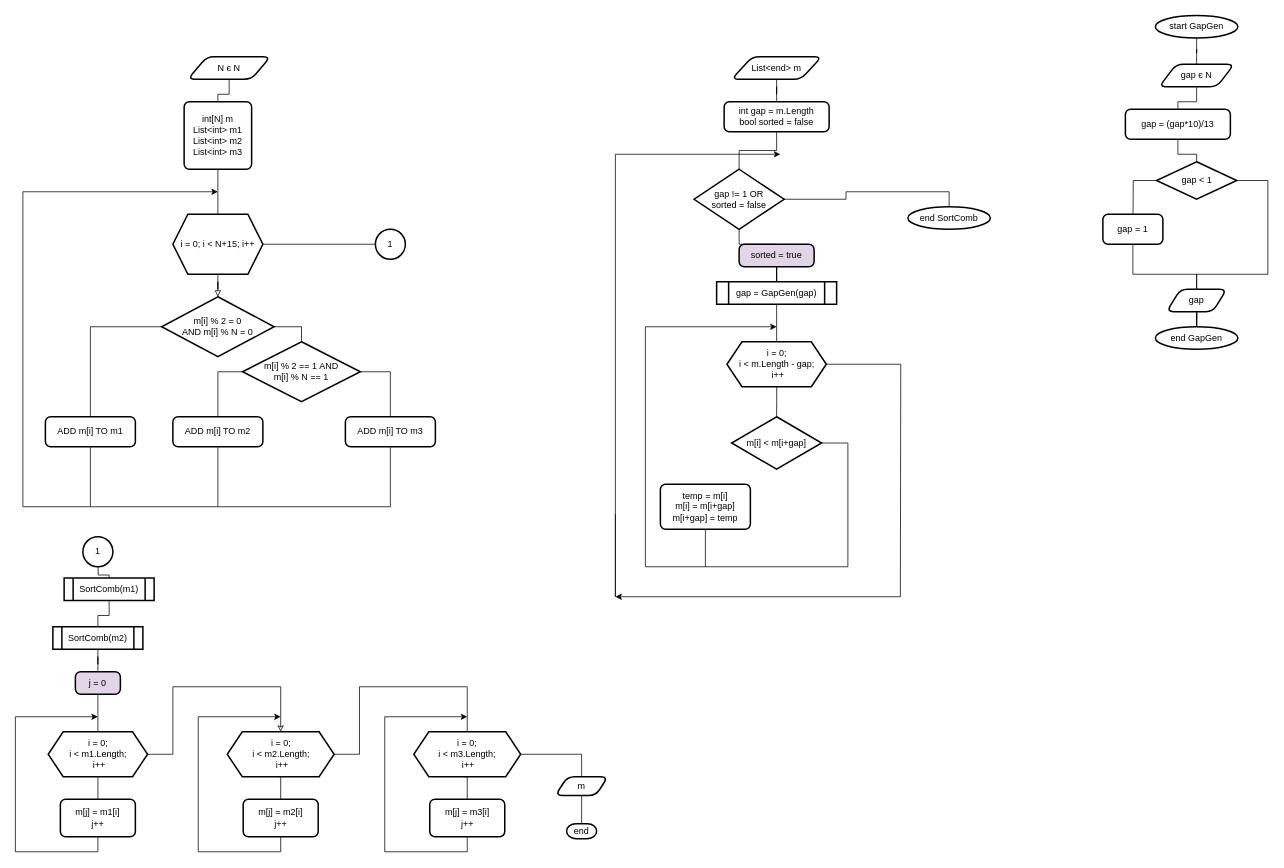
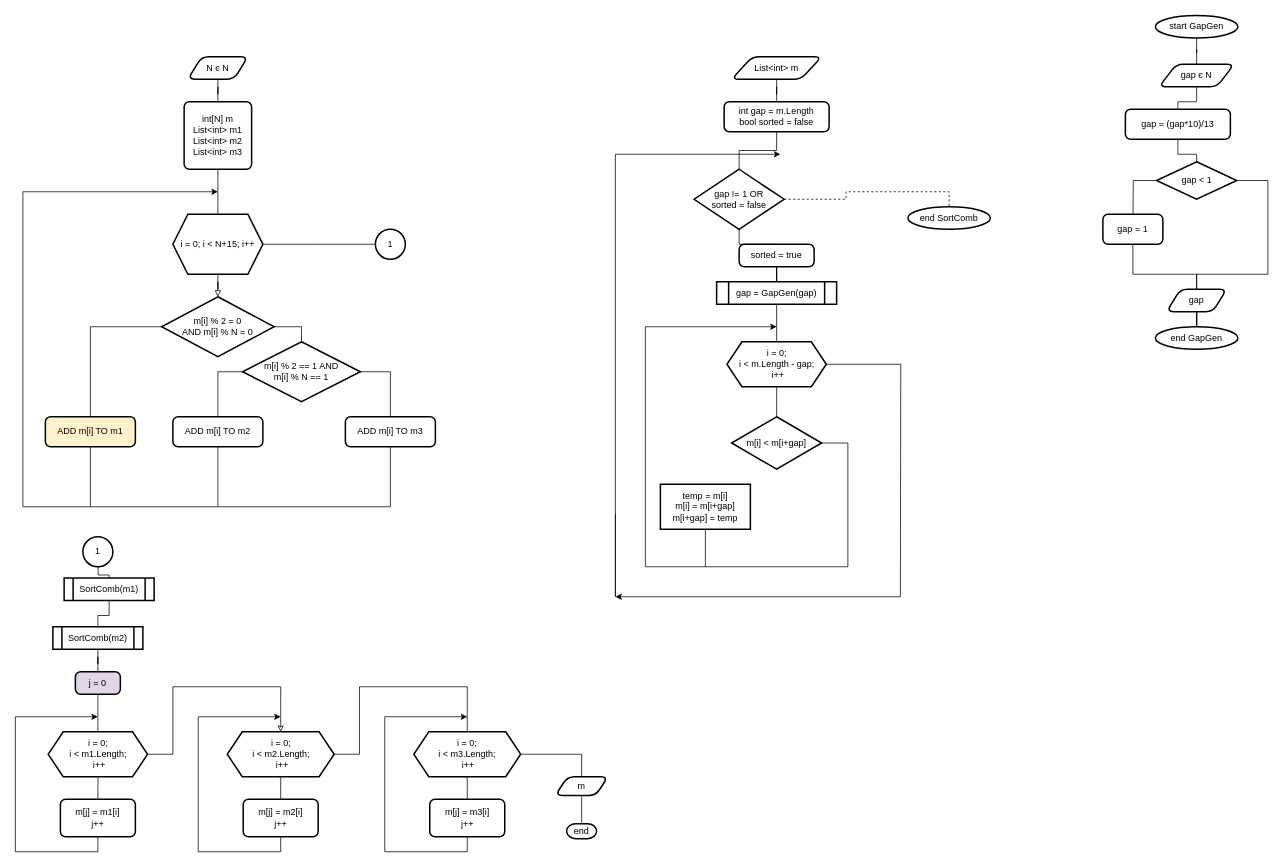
node "N є N": size 83x23 -> 60x23
node "List<end> m": label "List<end> m" -> "List<int> m"
edge "gap != 1 OR sorted = false" -- "end SortComb": style solid -> dashed
node "sorted = true": fillcolor #e1d5e7 -> #ffffff
node "ADD m[i] TO m1": fillcolor #ffffff -> #fff2cc
node "temp = m[i] m[i] = m[i+gap] m[i+gap] = temp": shape rounded rectangle -> rectangle
